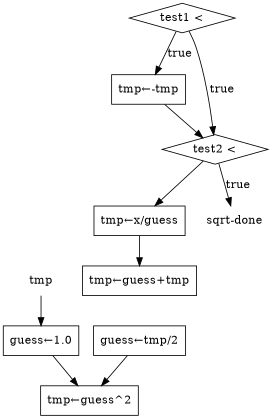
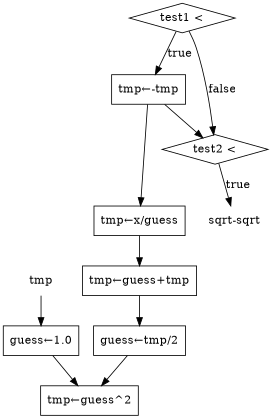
edge "test1 <" -> "test2 <": label "true" -> "false"
edge "test2 <" -> "tmp←x/guess": now "tmp←-tmp" -> "tmp←x/guess"
node "sqrt-done": label "sqrt-done" -> "sqrt-sqrt"
edge "tmp←guess+tmp" -> "guess←tmp/2": added
